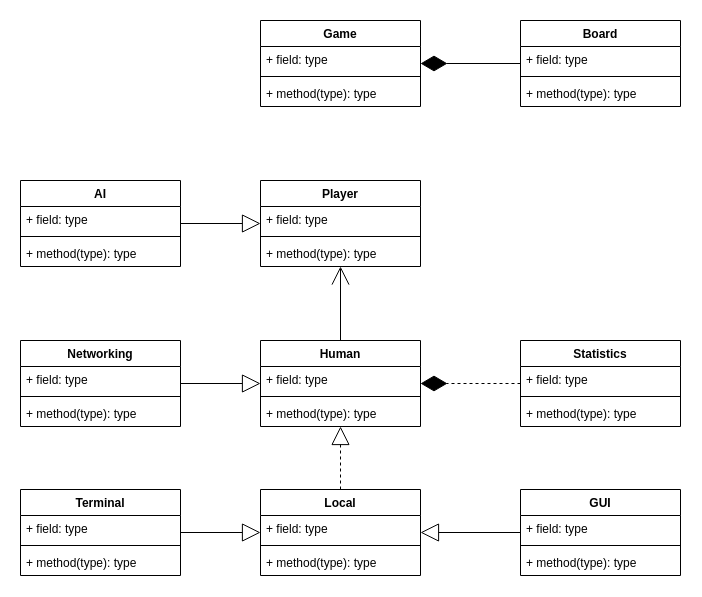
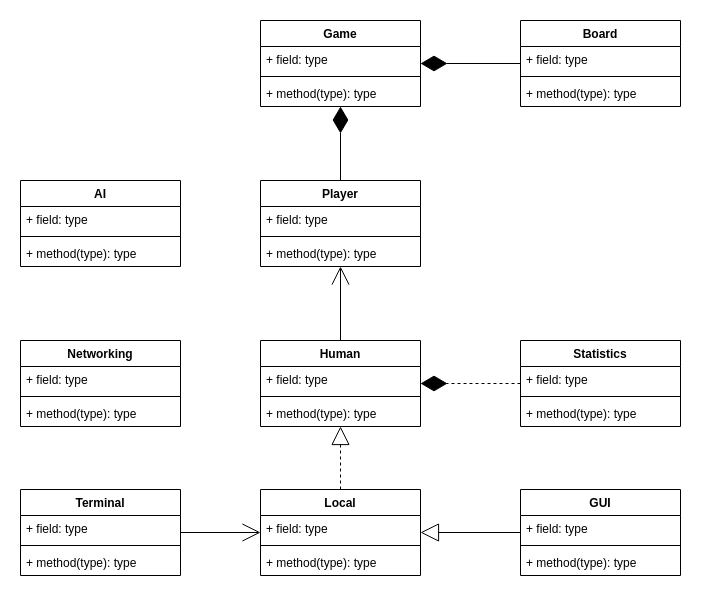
edge "Player" -> "Game": added
edge "AI" -> "Player": removed
edge "Networking" -> "Human": removed
edge "Terminal" -> "Local": arrowhead block -> open
